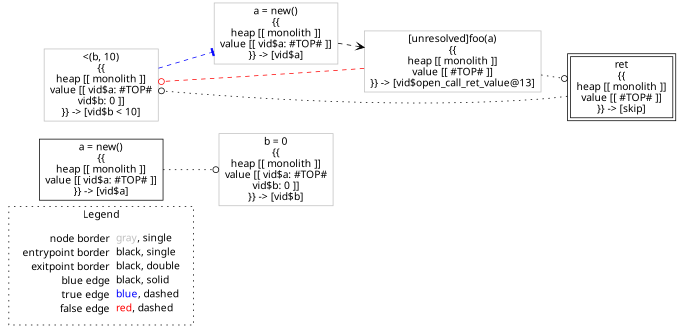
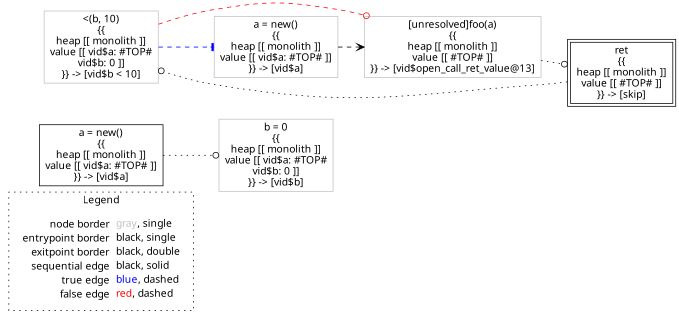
edge "[unresolved]foo(a)" -> "<(b, 10)": reversed
node "node border": text "blue edge" -> "sequential edge"
